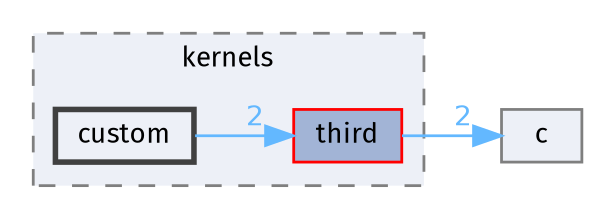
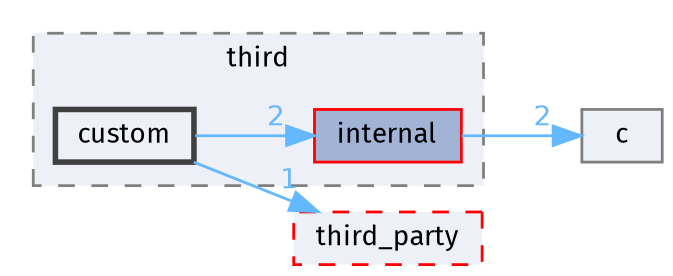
cluster "kernels": label "kernels" -> "third"
node "third": label "third" -> "internal"
node "third_party": added
